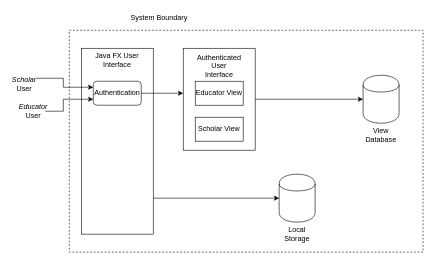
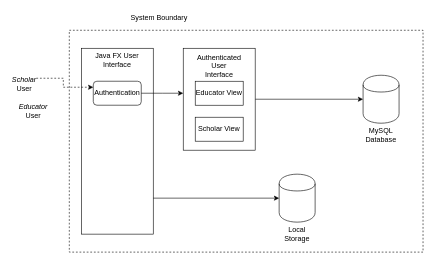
edge "Scholar User" -> "Authentication": style solid -> dashed
edge "Educator User" -> "Authentication": removed
node "View Database": label "View Database" -> "MySQL Database"
